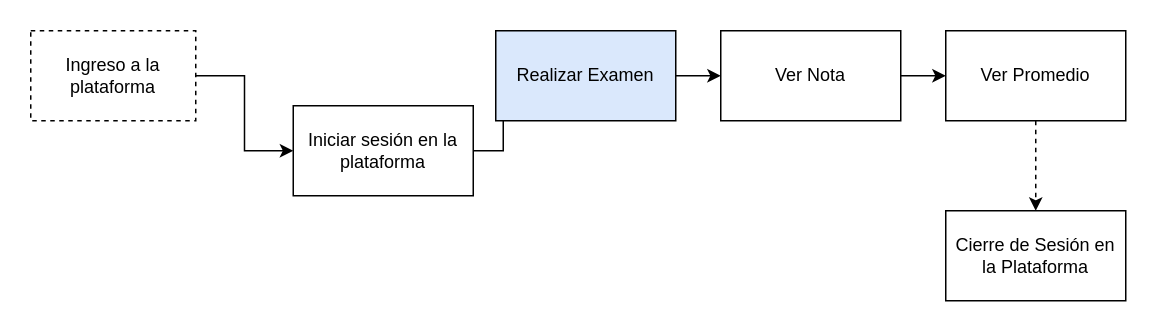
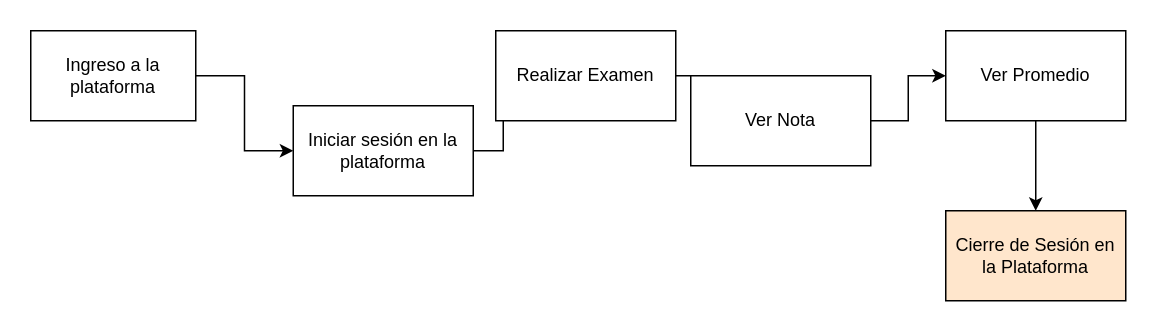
node "Ingreso a la plataforma": style dashed -> solid
node "Realizar Examen": fillcolor #dae8fc -> #ffffff
node "Ver Nota": moved (811, 76) -> (781, 121)
edge "Ver Promedio" -> "Cierre de Sesión en la Plataforma": style dashed -> solid
node "Cierre de Sesión en la Plataforma": fillcolor #ffffff -> #ffe6cc
